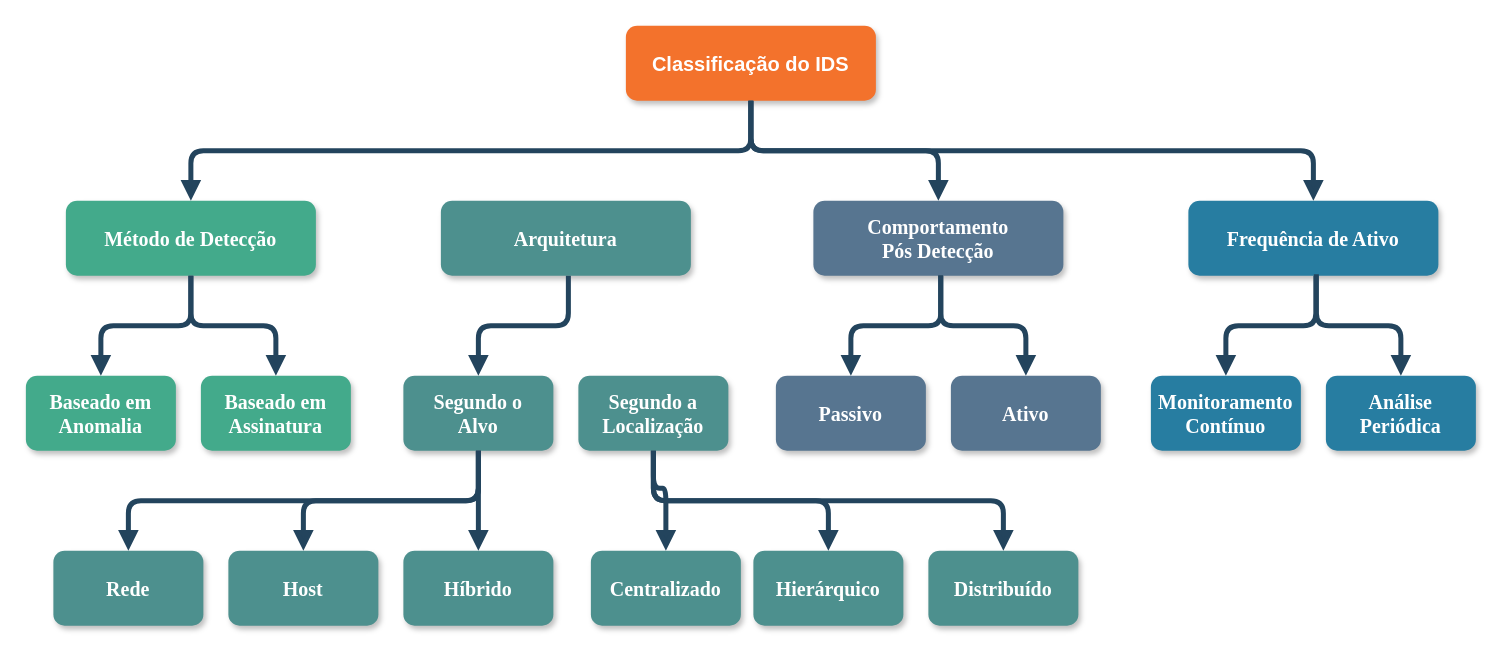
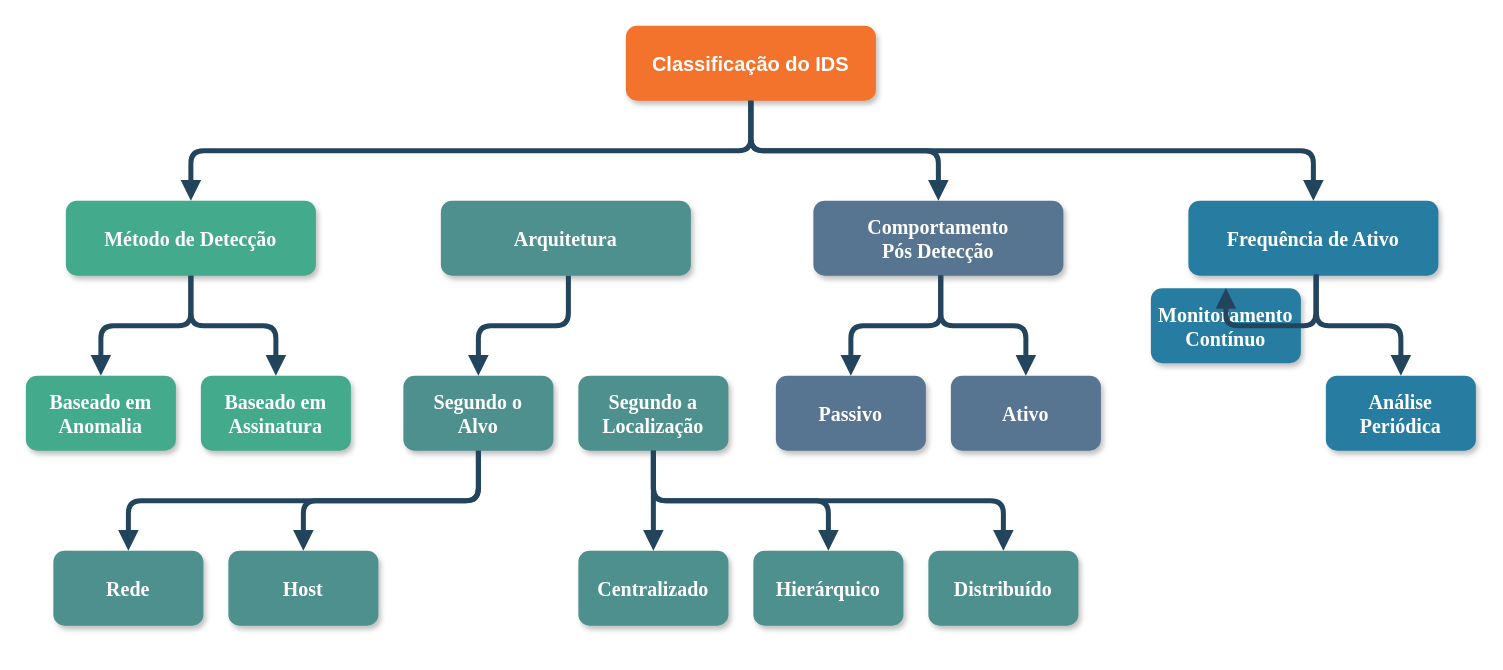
node "Monitoramento Contínuo": moved (1226, 413) -> (1226, 326)
edge "Segundo o Alvo" -> "Híbrido": removed
node "Híbrido": removed
node "Centralizado": moved (666, 588) -> (653, 588)
